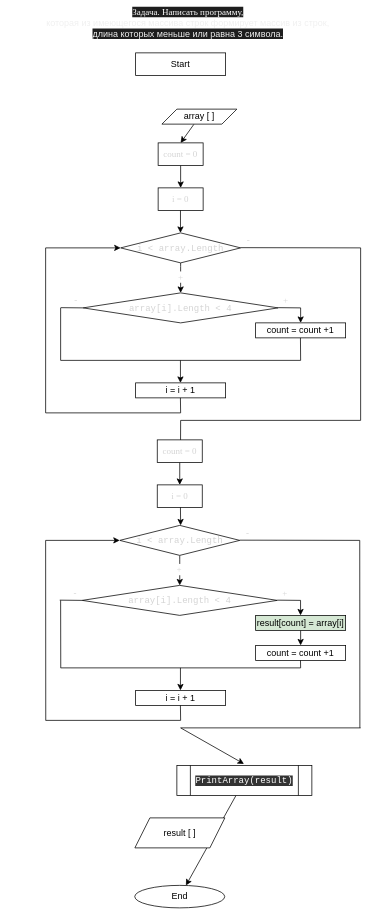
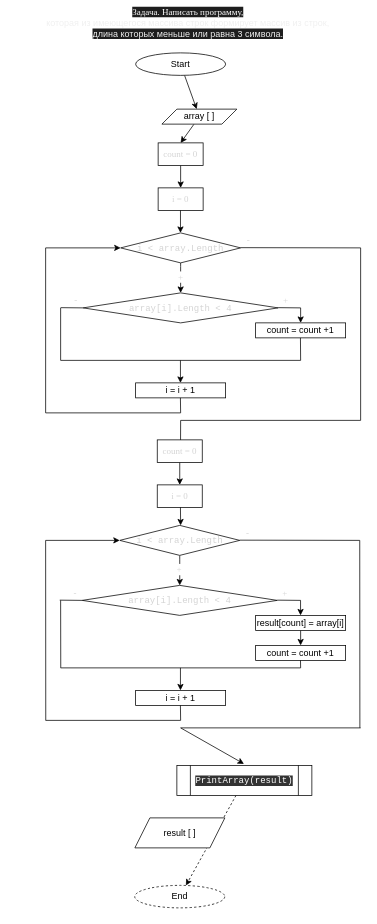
node "Start": shape rectangle -> ellipse
edge "Start" -> "array [ ]": added
node "result[count] = array[i]": fillcolor #d5e8d4 -> #ffffff
edge "PrintArray(result)" -> "End": style solid -> dashed
node "End": style solid -> dashed
